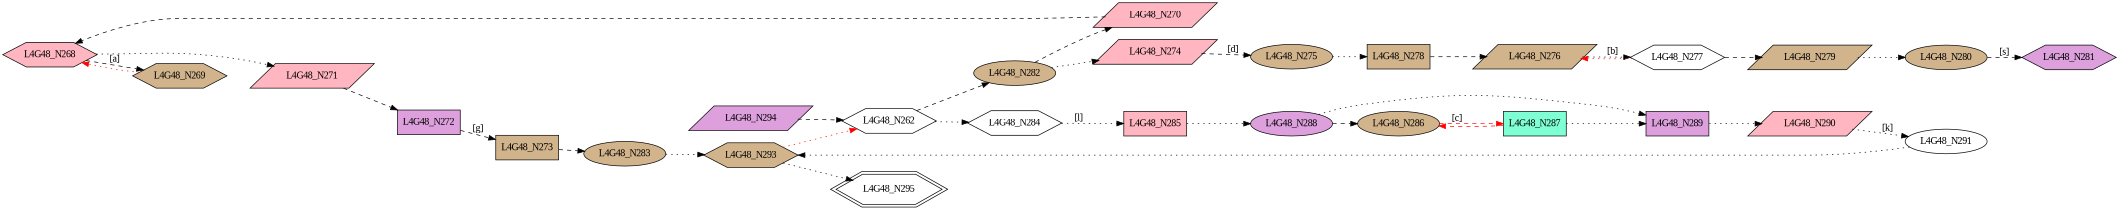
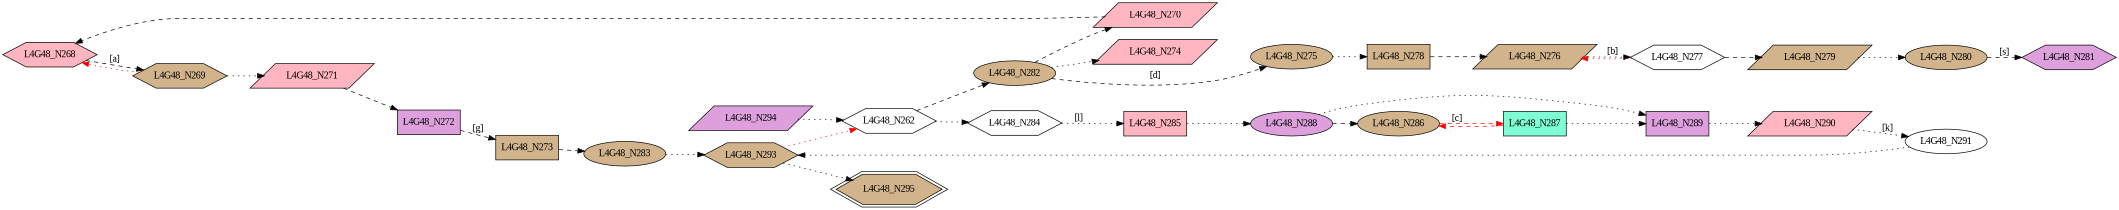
edge "L4G48_N268" -> "L4G48_N271": now "L4G48_N269" -> "L4G48_N271"
edge "L4G48_N274" -> "L4G48_N275": now "L4G48_N282" -> "L4G48_N275"
edge "L4G48_N294" -> "L4G48_N262": style dashed -> dotted
node "L4G48_N295": fillcolor white -> tan
